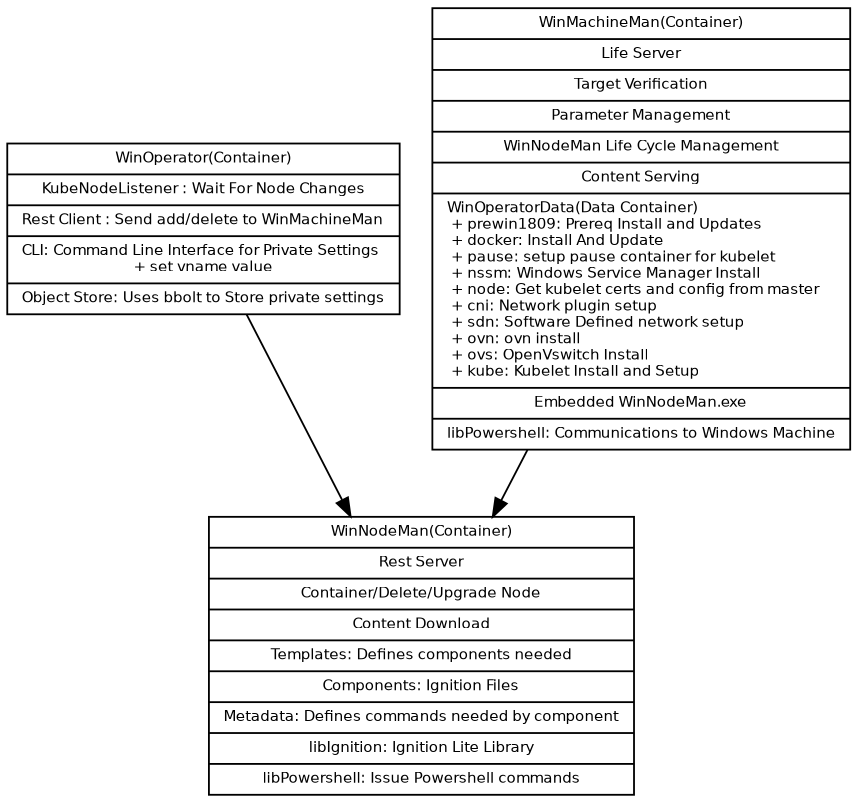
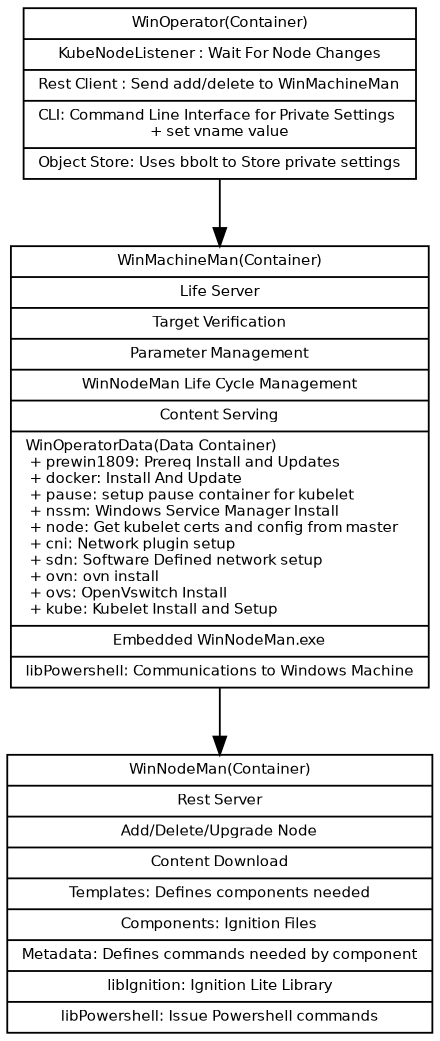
edge "WinOperator(Container)" -- "WinNodeMan(Container)": now "WinOperator(Container)" -- "WinMachineMan(Container)"
node "WinNodeMan(Container)": text "Container/Delete/Upgrade Node" -> "Add/Delete/Upgrade Node"
